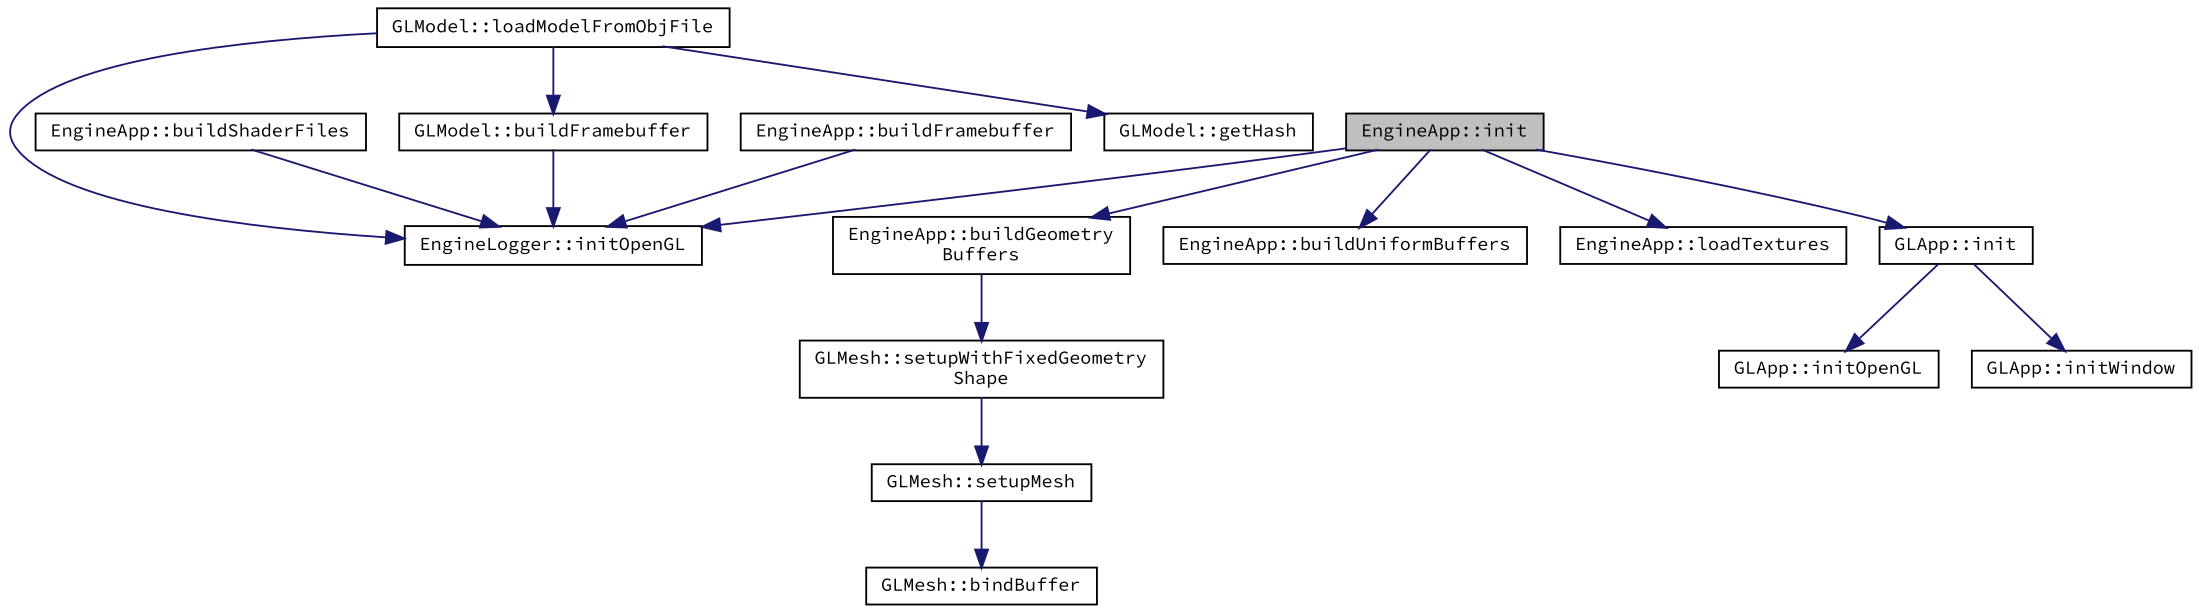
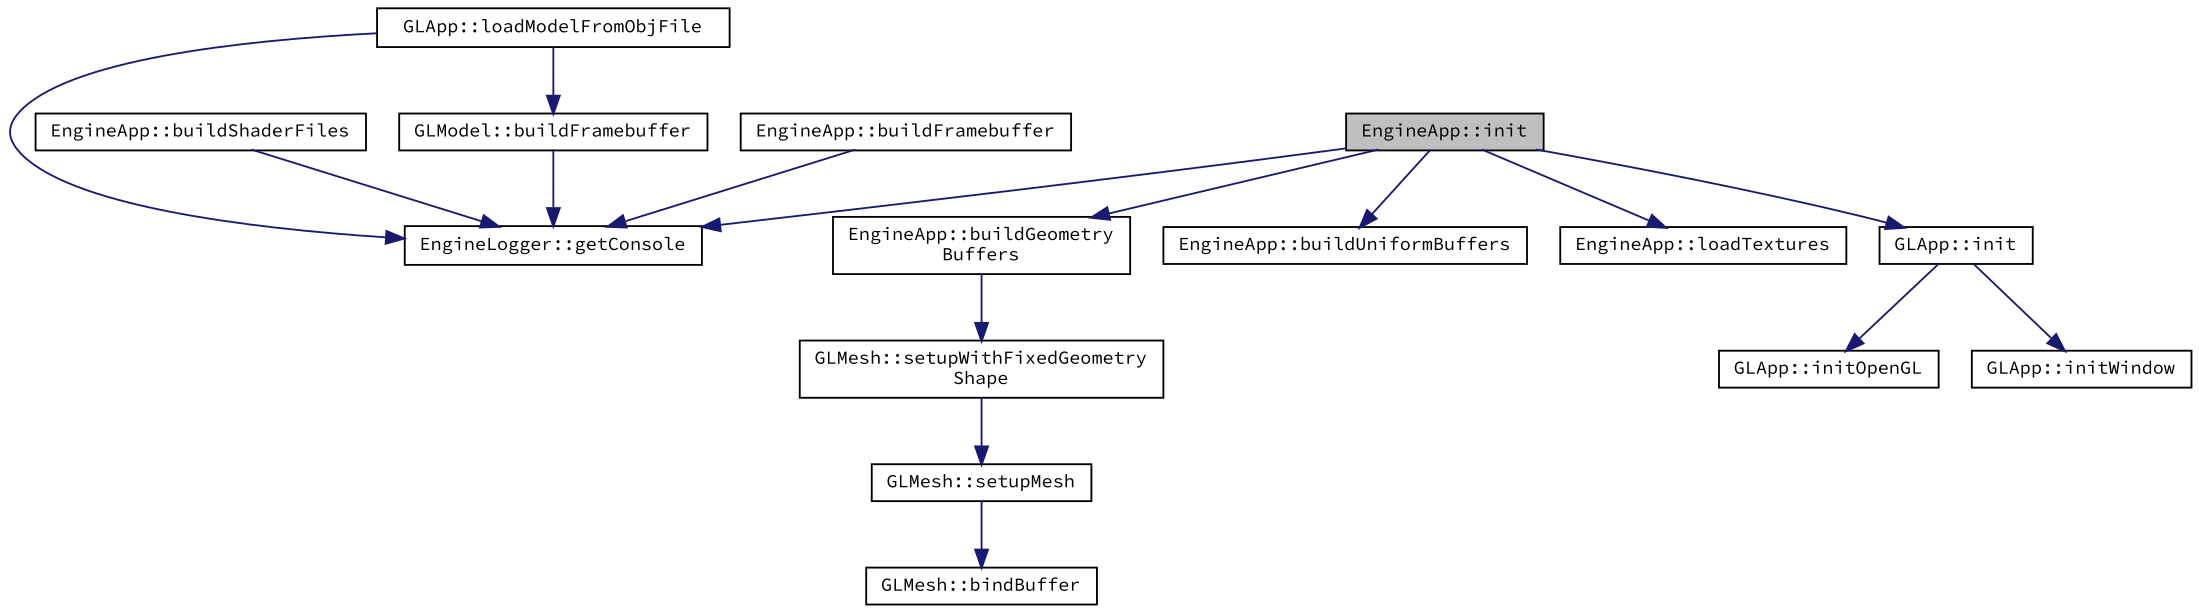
node "GLModel::loadModelFromObjFile": label "GLModel::loadModelFromObjFile" -> "GLApp::loadModelFromObjFile"
node "GLModel::getHash": removed
node "EngineLogger::initOpenGL": label "EngineLogger::initOpenGL" -> "EngineLogger::getConsole"
